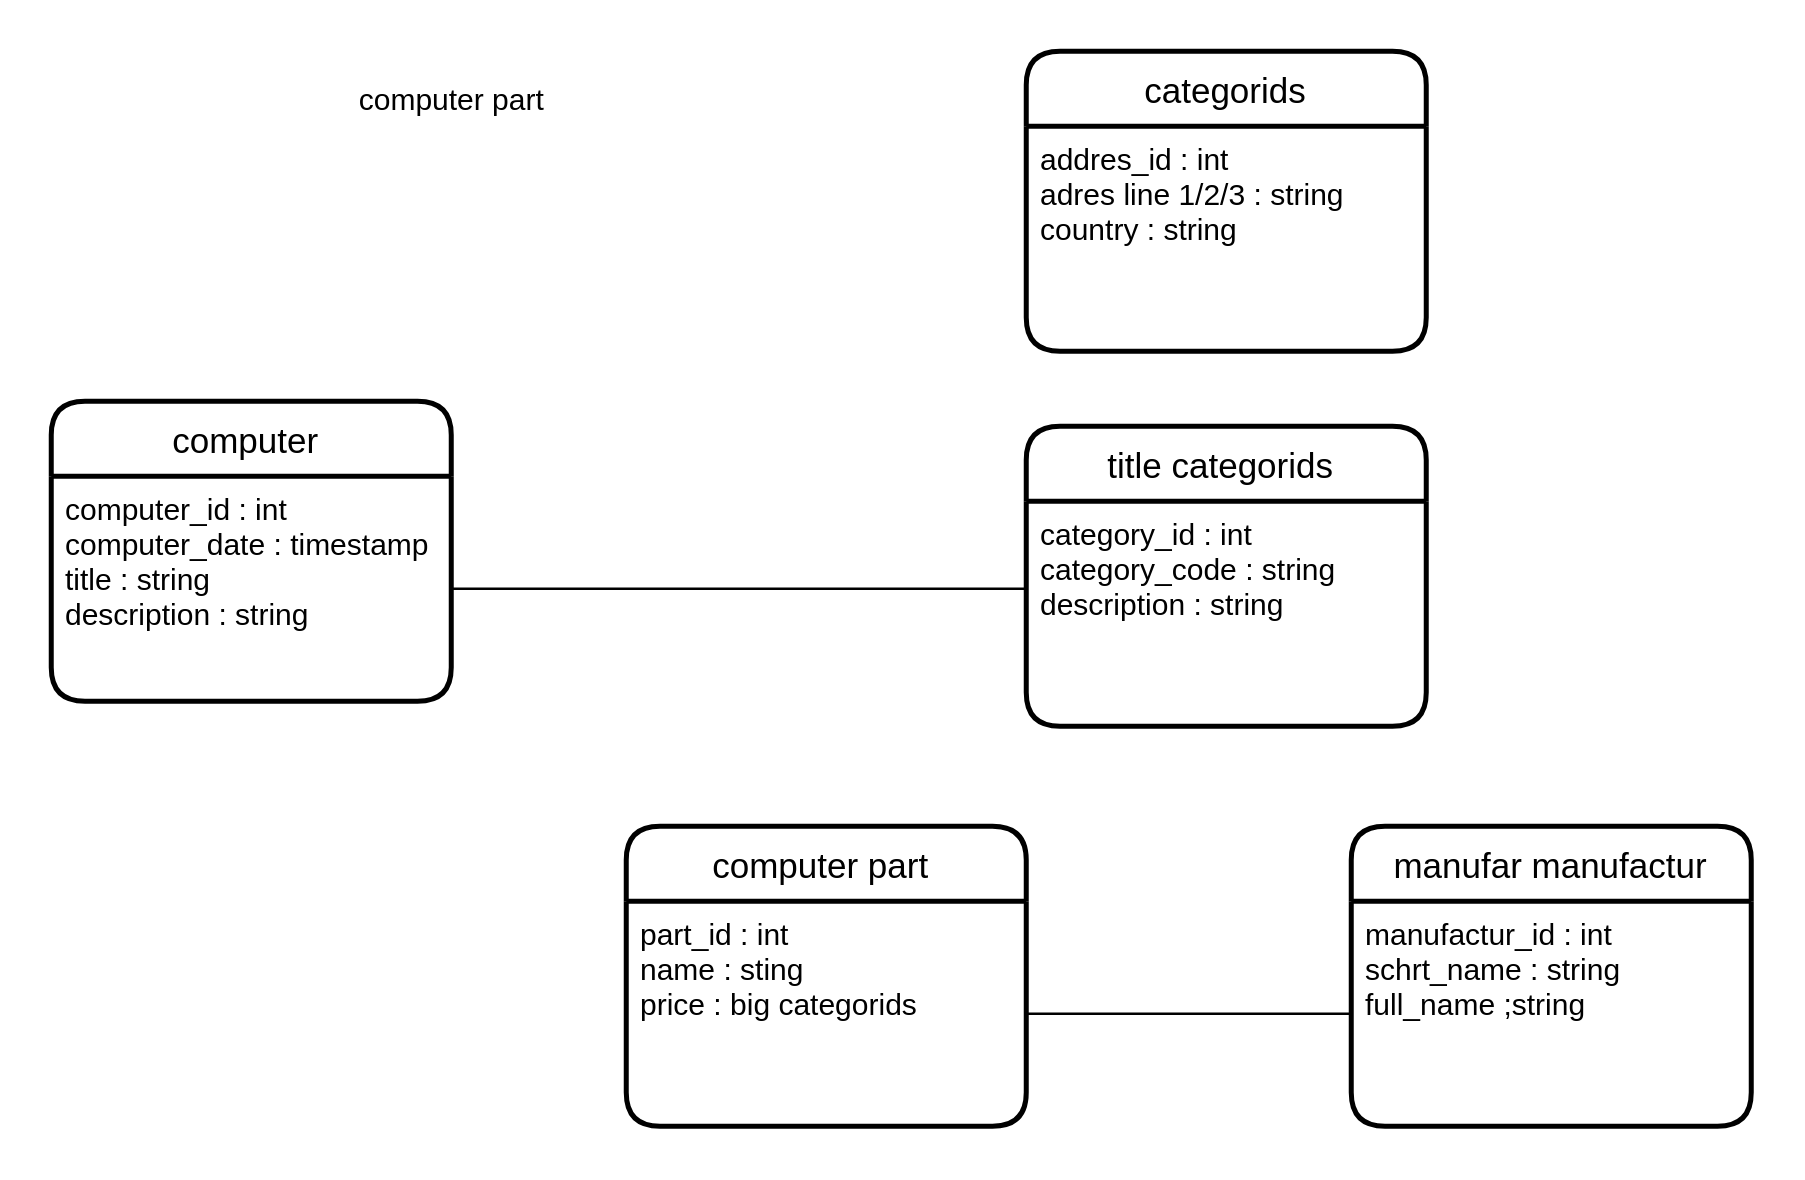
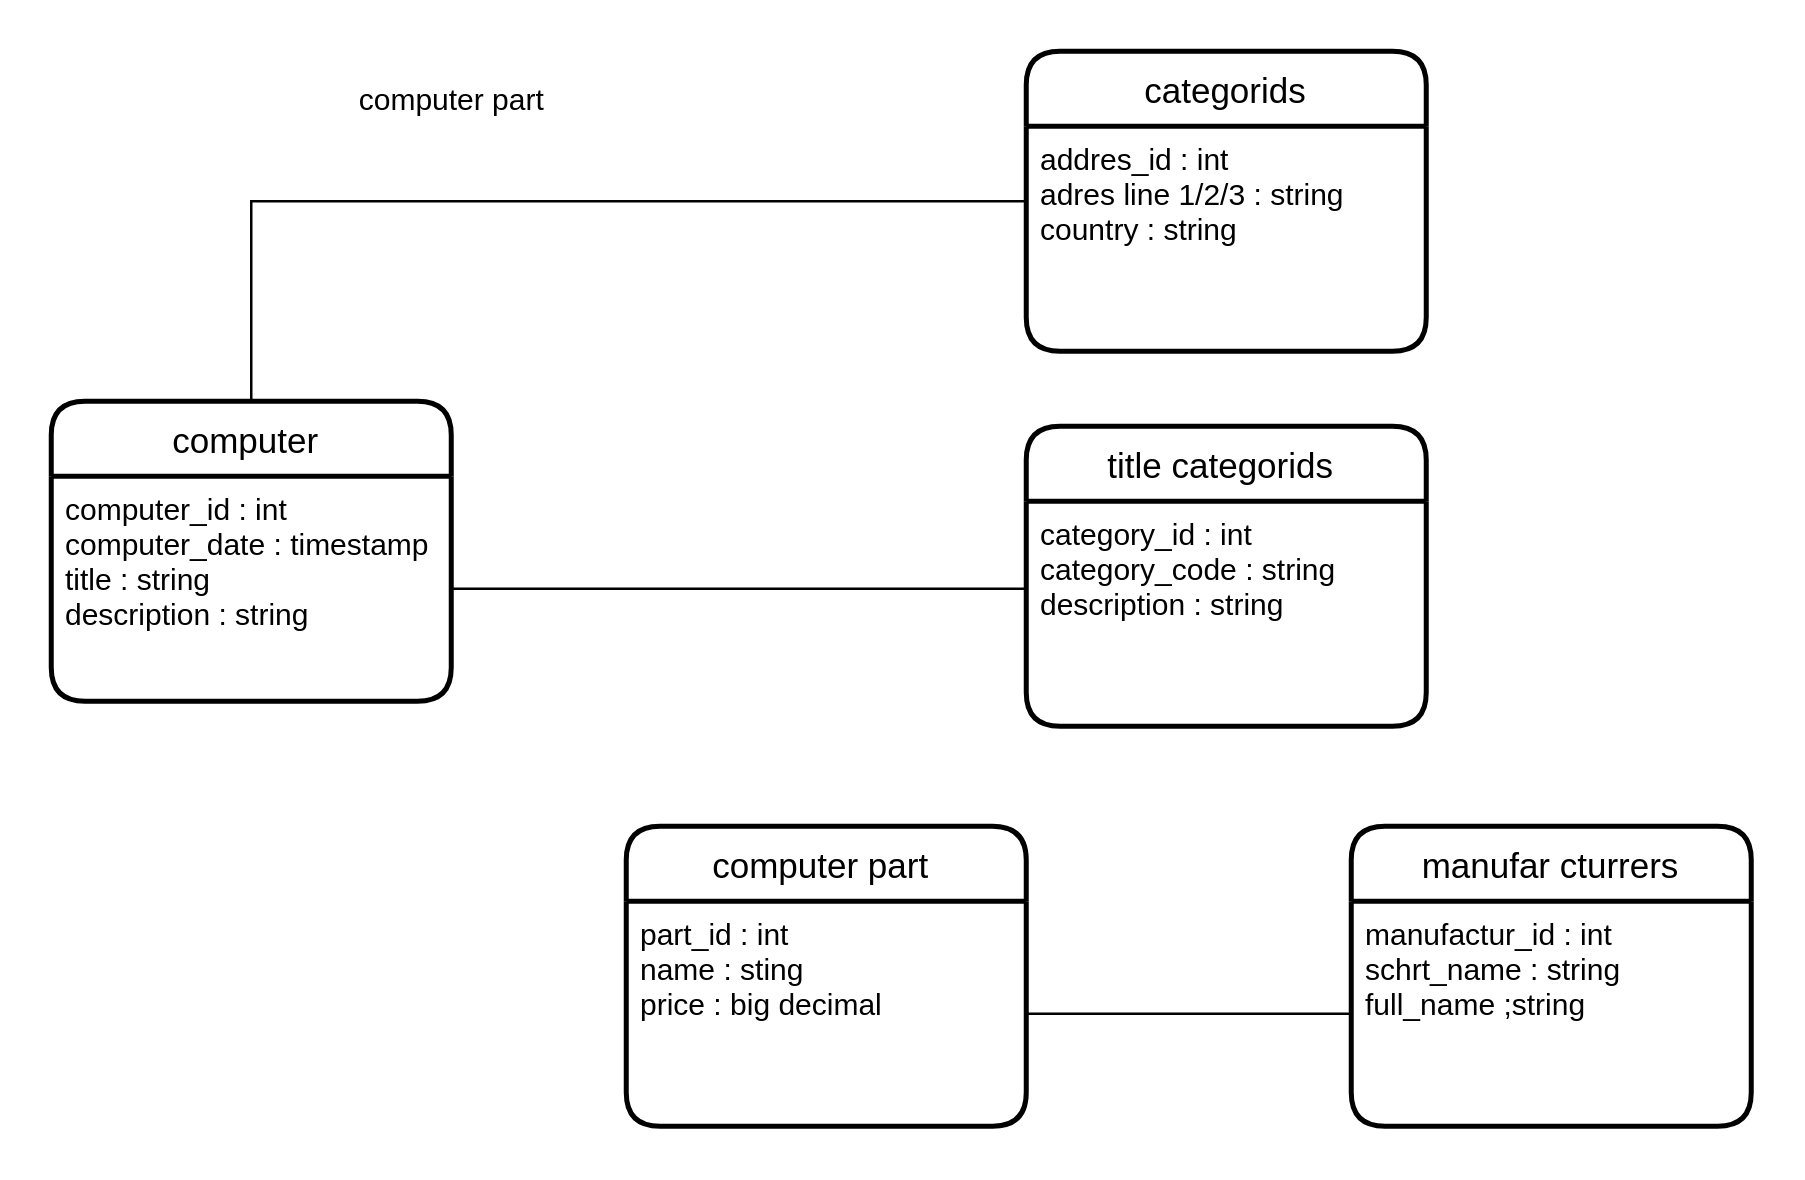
edge "computer" -> "categorids": added
node "manufar manufactur": label "manufar manufactur" -> "manufar cturrers"
node "part_id : int name : sting price : big categorids": label "part_id : int name : sting price : big categorids" -> "part_id : int name : sting price : big decimal"
